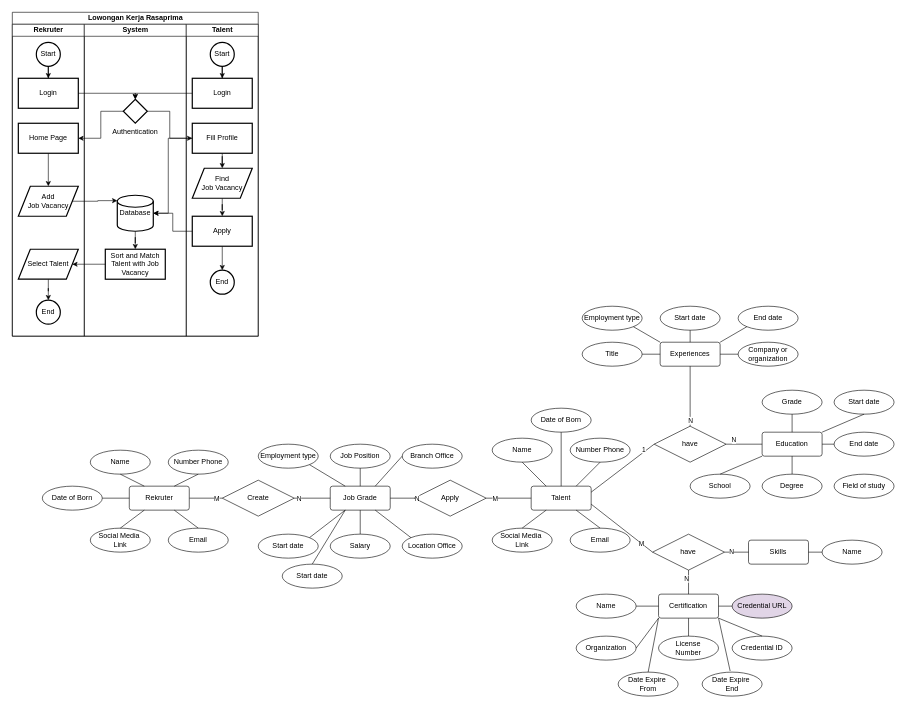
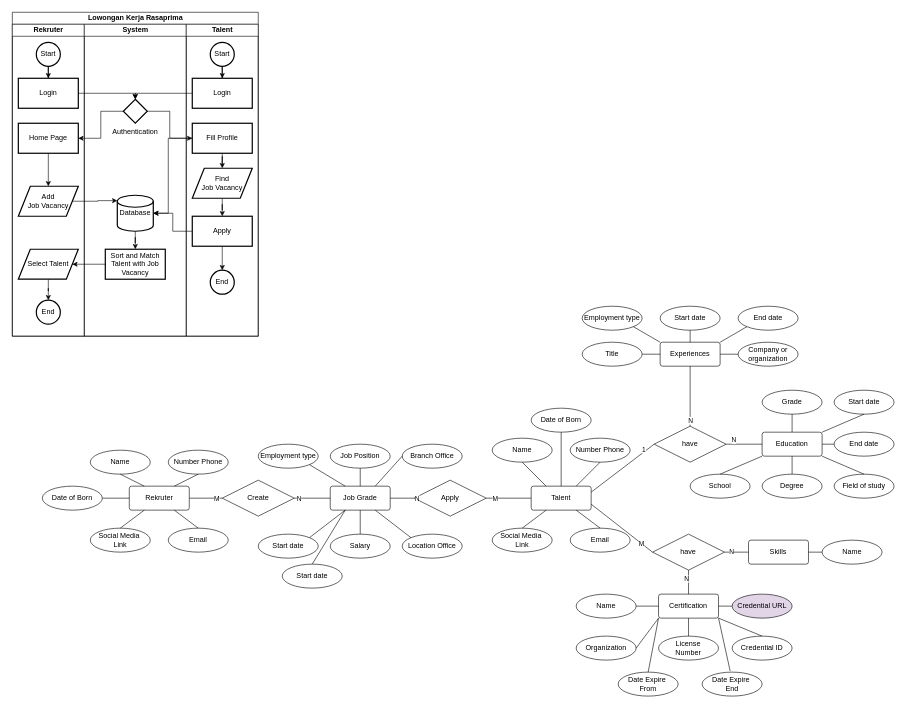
edge "Education" -- "Field of study": added
